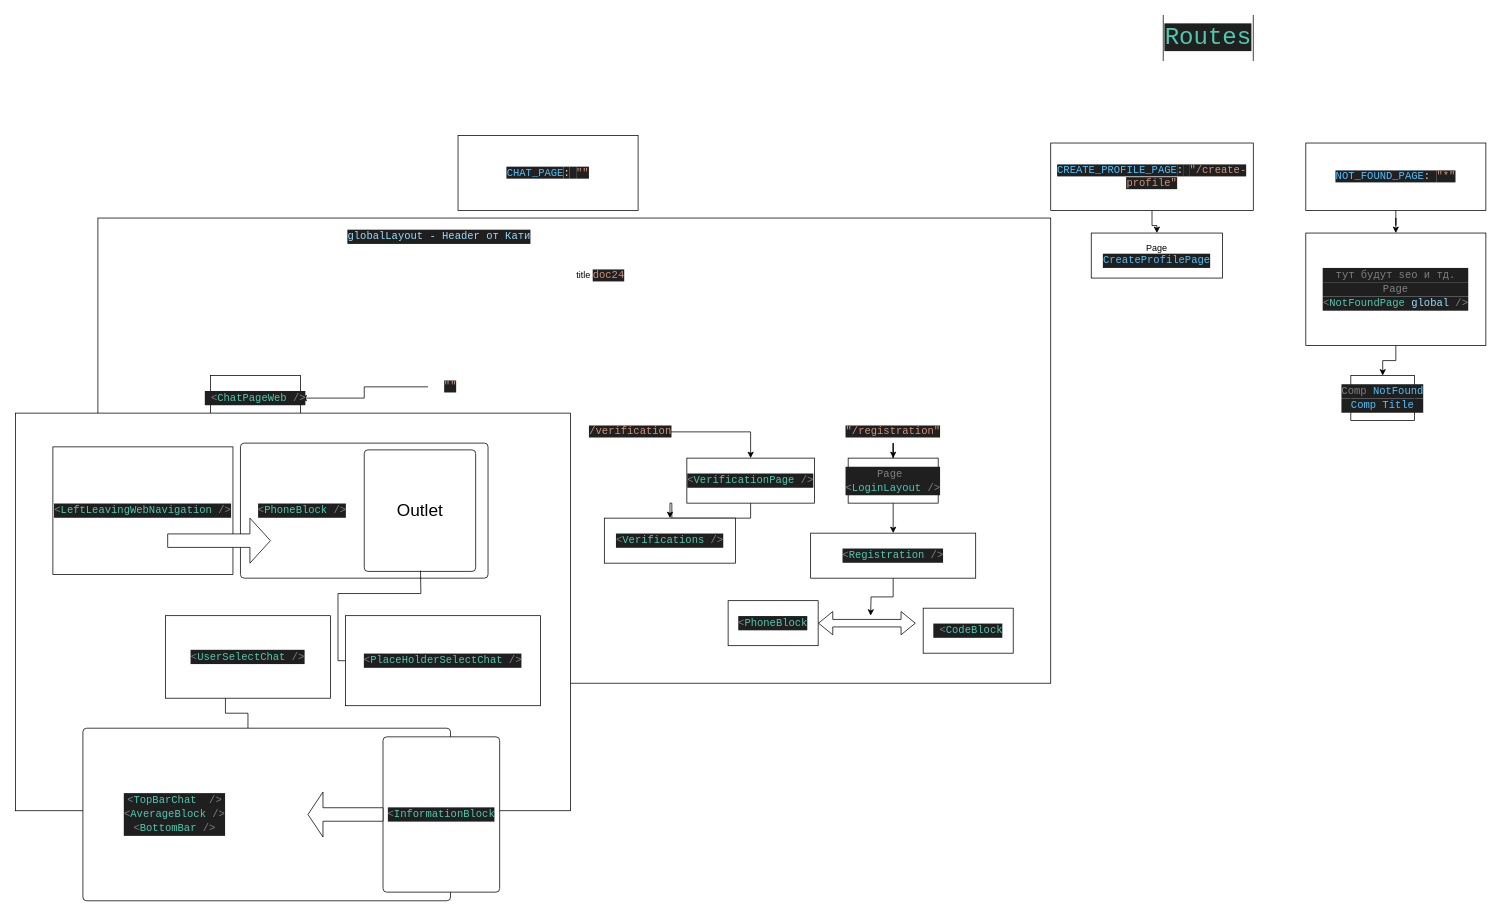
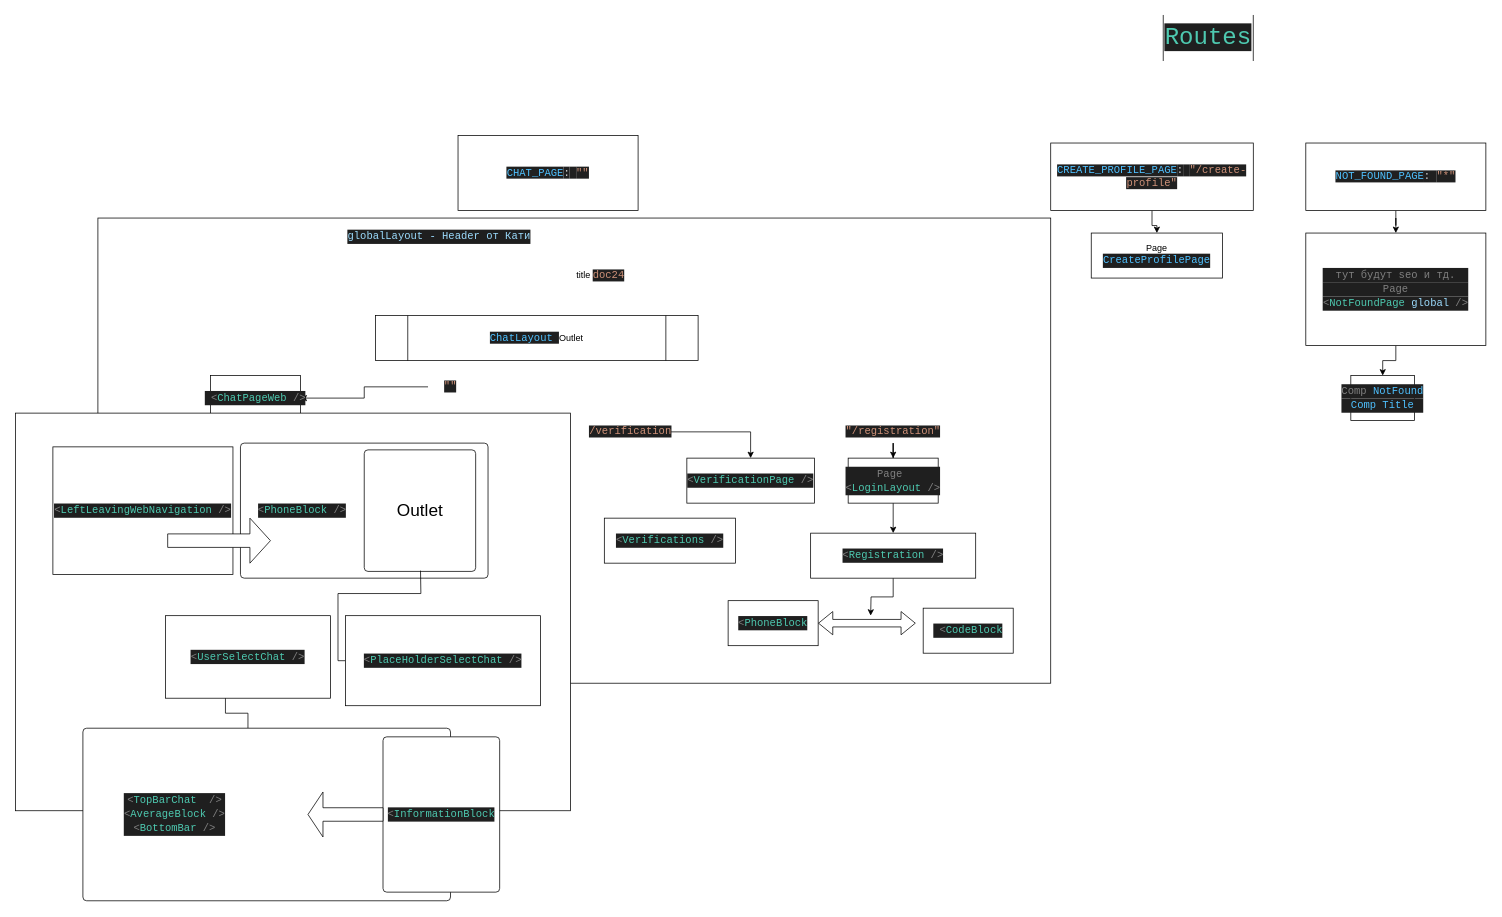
node "ChatLayout Outlet": added
edge "<VerificationPage />" -> "<Verifications />": removed
